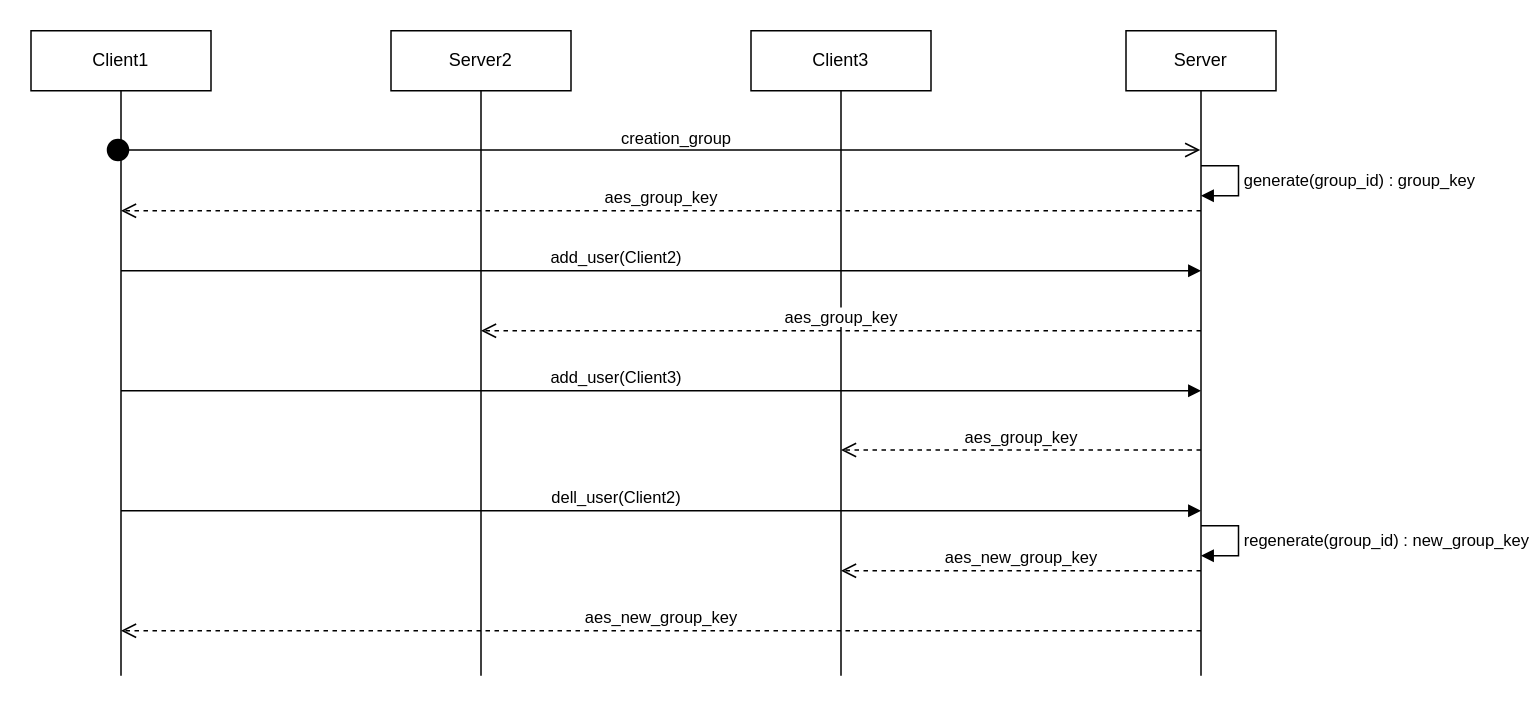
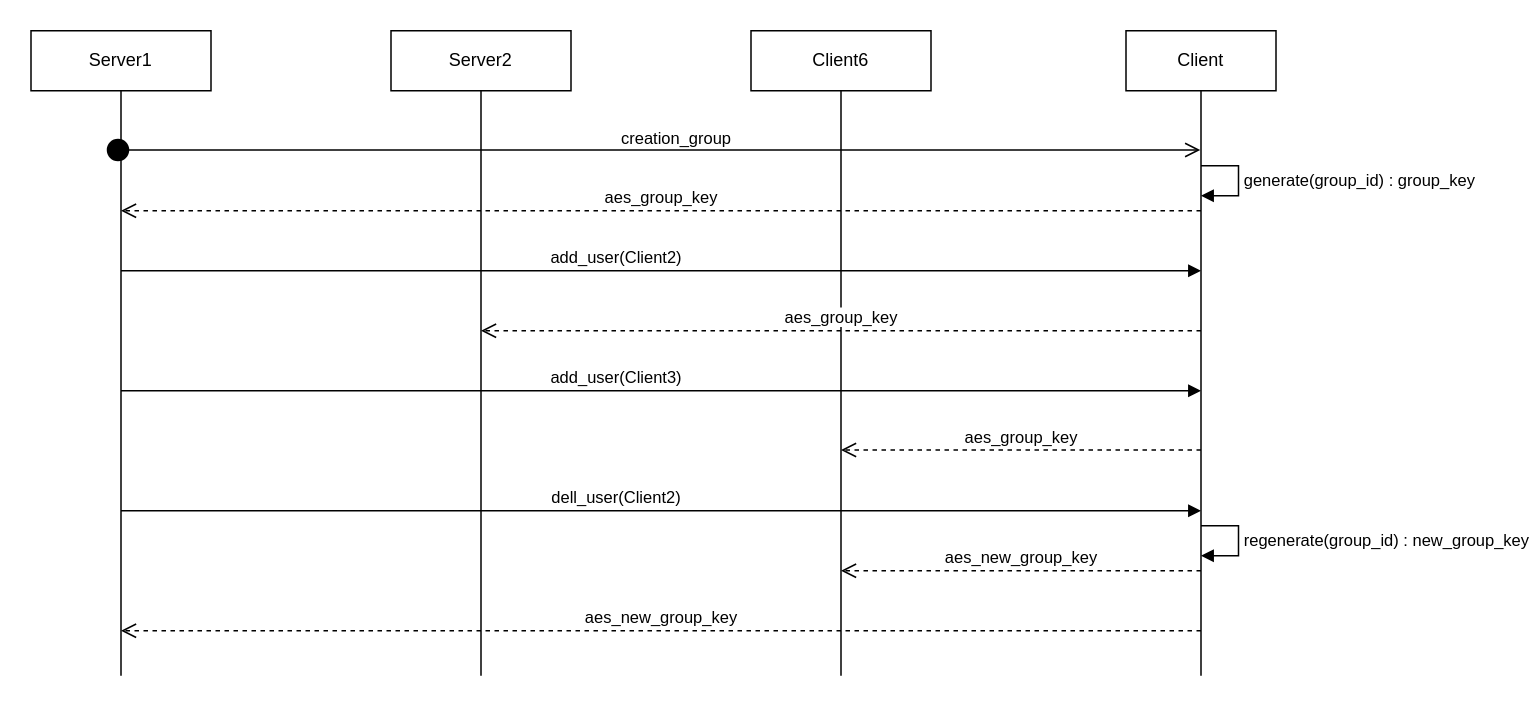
node "Client1": label "Client1" -> "Server1"
node "Client3": label "Client3" -> "Client6"
node "Server": label "Server" -> "Client"
